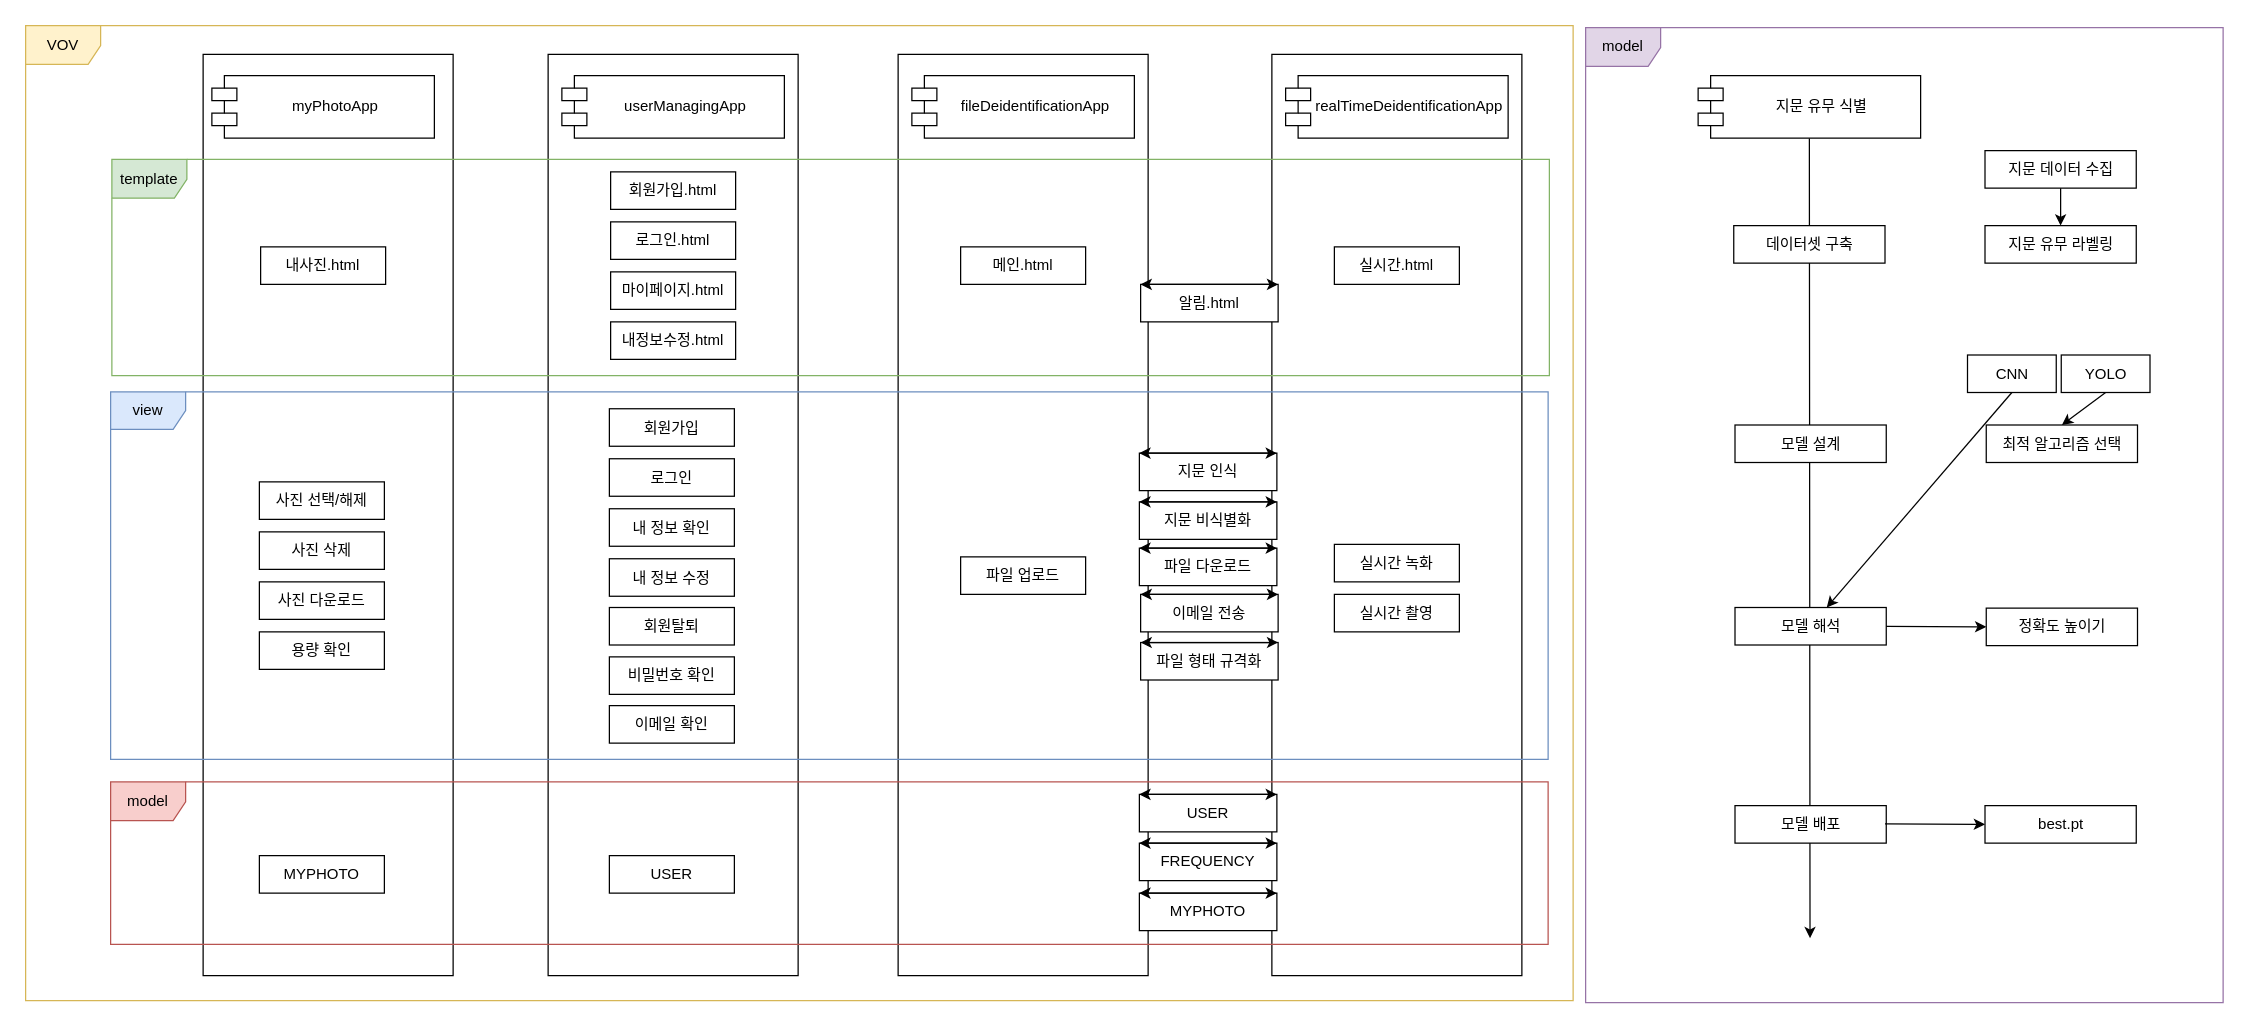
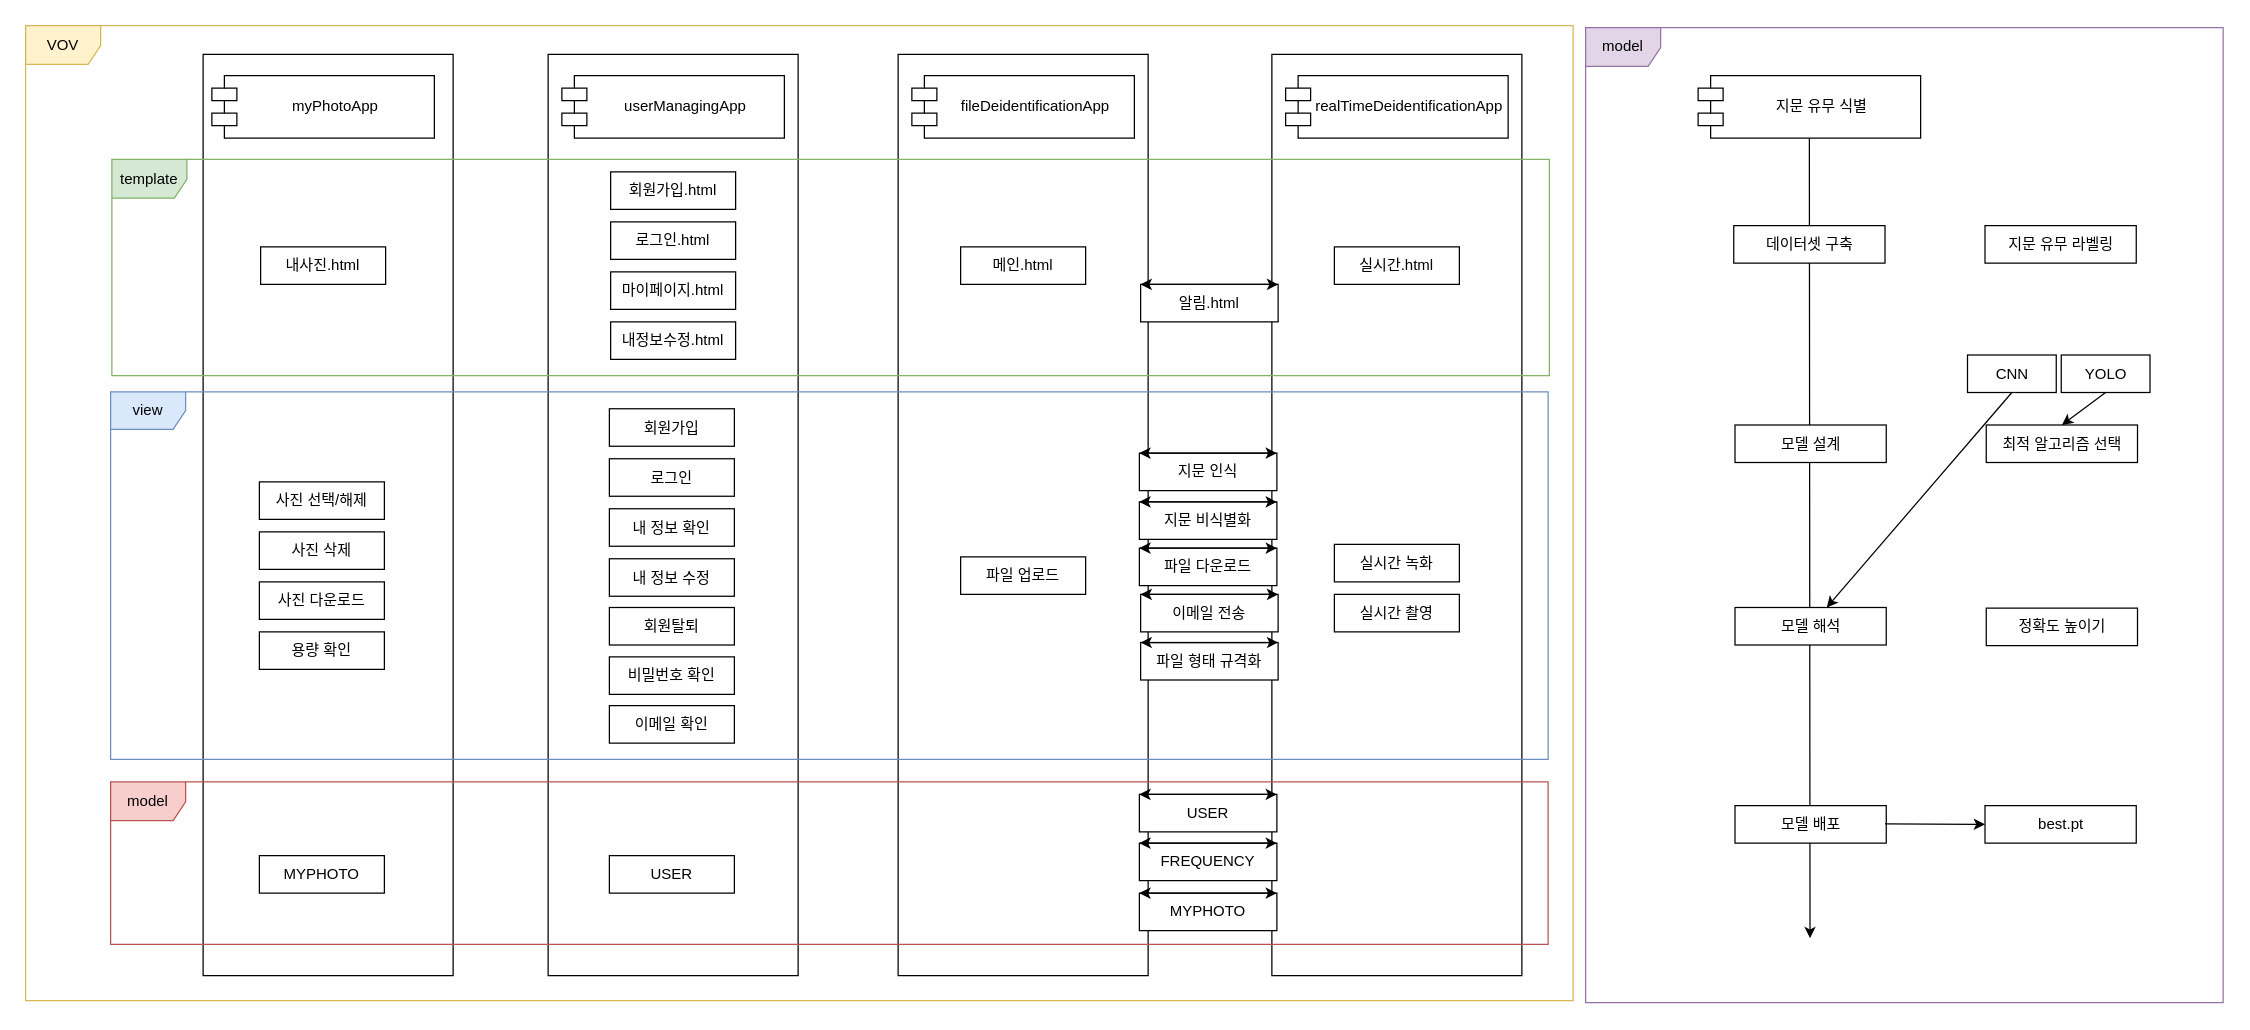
node "지문 데이터 수집": removed
edge "지문 데이터 수집" -> "지문 유무 라벨링": removed
edge "모델 해석" -> "정확도 높이기": removed
